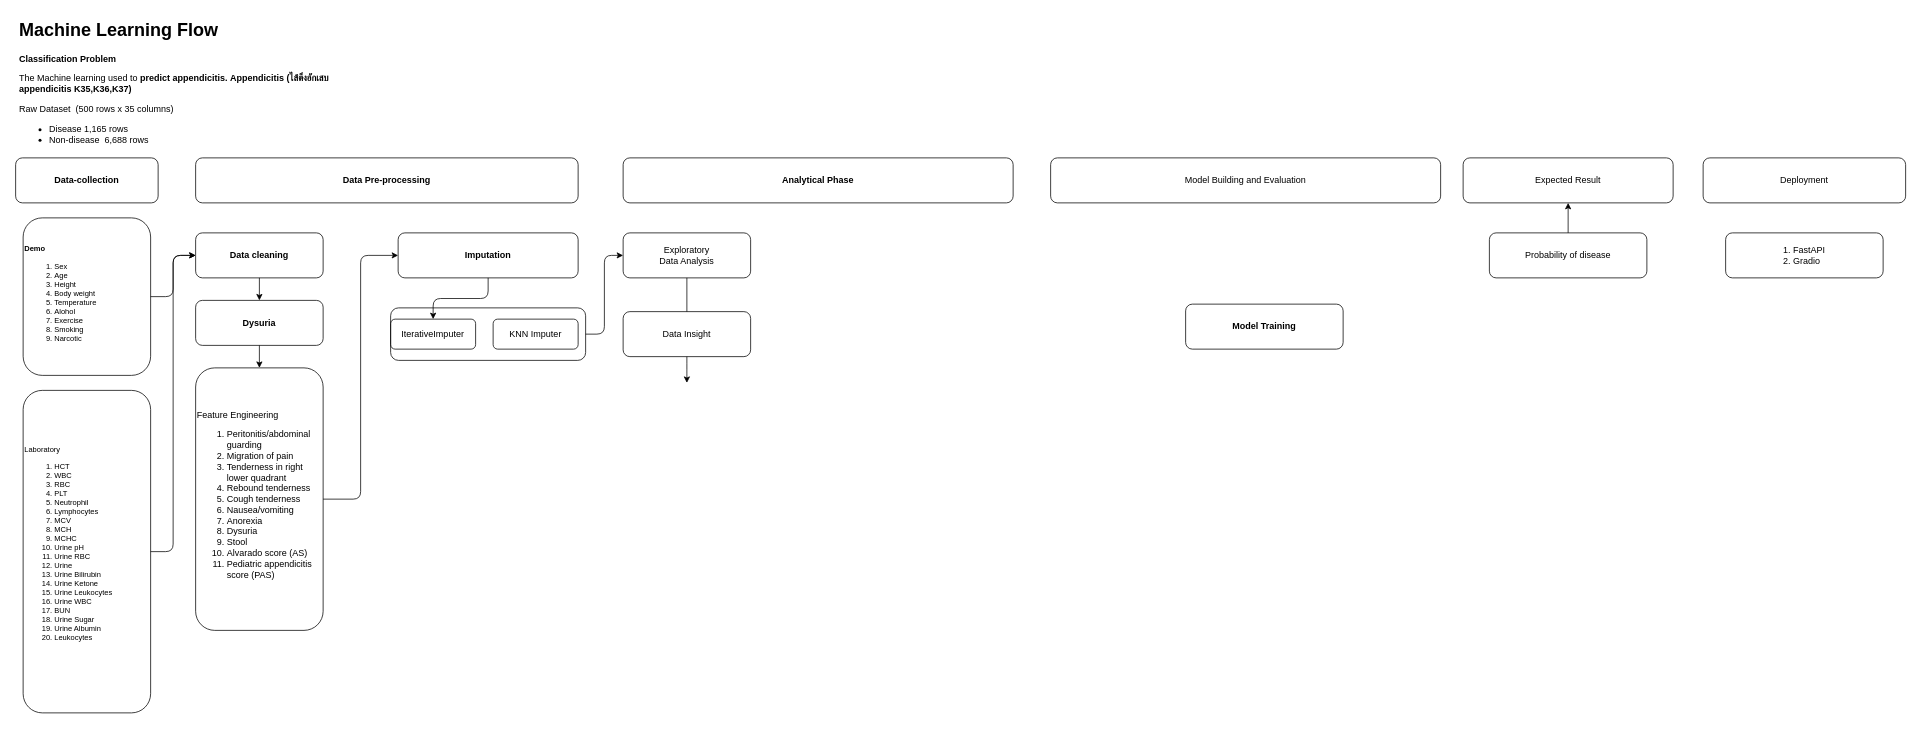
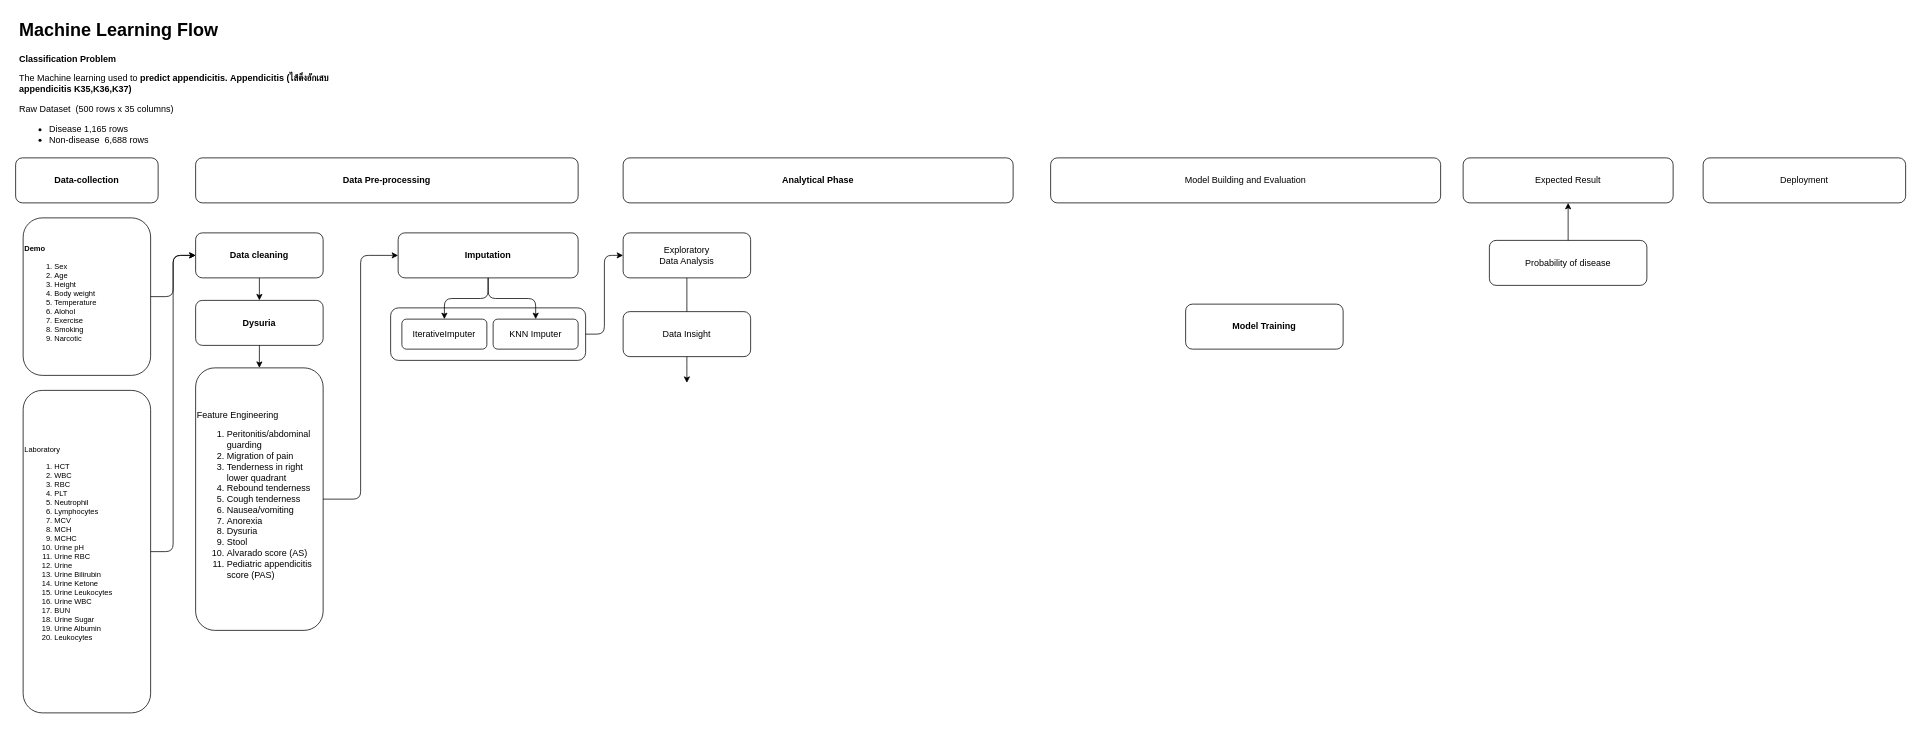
node "Probability of disease": moved (1568, 255) -> (1568, 263)
node "1. FastAPI 2. Gradio": removed
edge "Imputation" -> "KNN Imputer": added
node "IterativeImputer": moved (433, 334) -> (444, 334)
